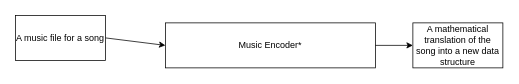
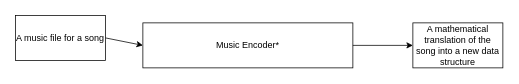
node "Music Encoder*": moved (270, 45) -> (248, 45)
